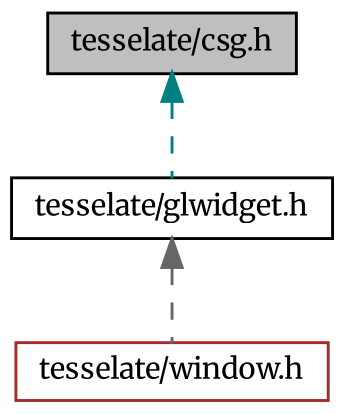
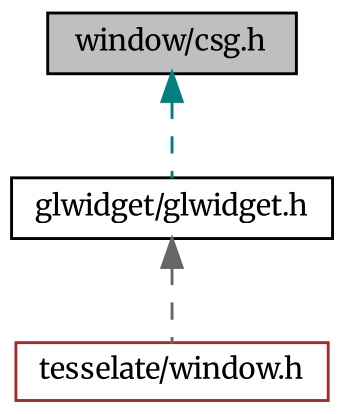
node "tesselate/csg.h": label "tesselate/csg.h" -> "window/csg.h"
node "tesselate/glwidget.h": label "tesselate/glwidget.h" -> "glwidget/glwidget.h"
